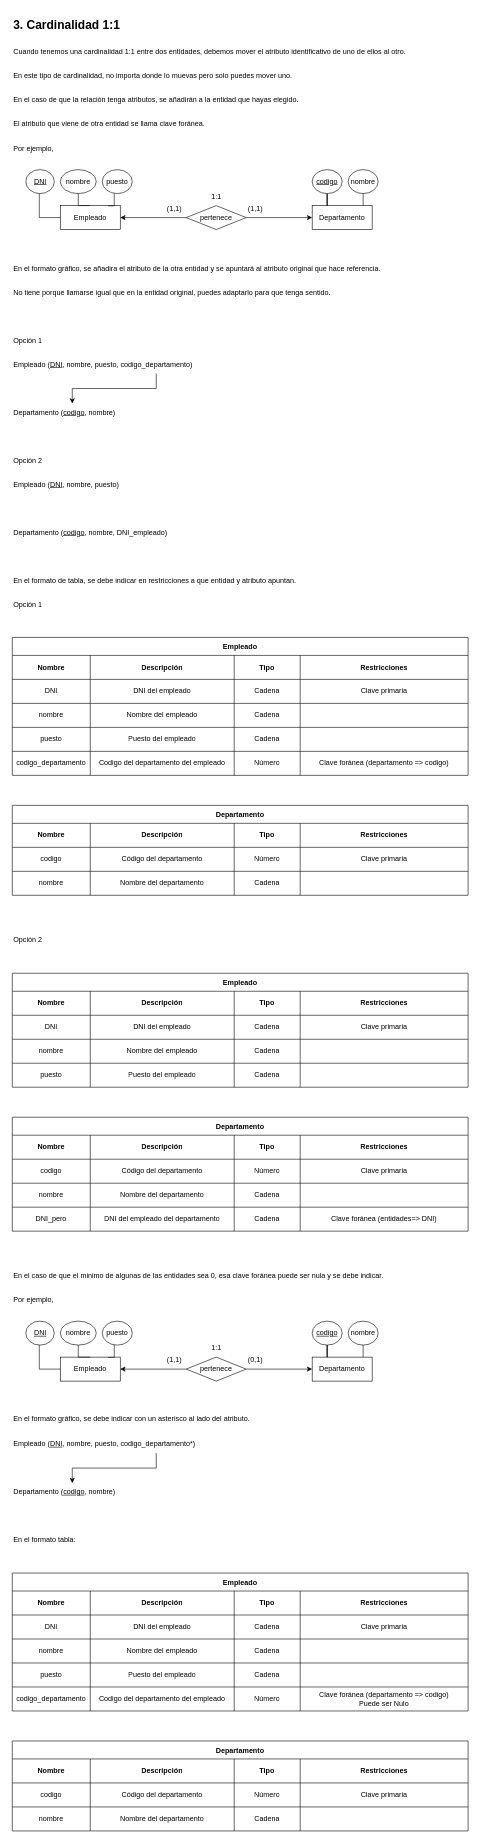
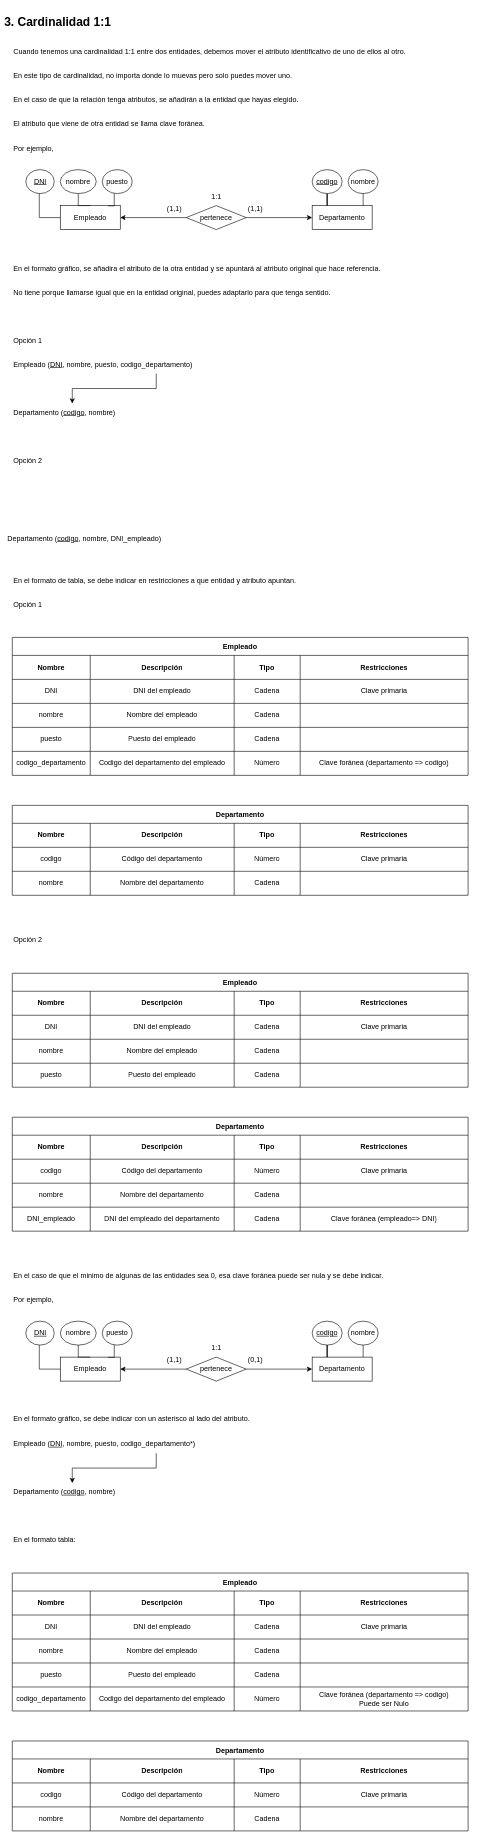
node "3. Cardinalidad 1:1": moved (69, 24) -> (60, 21)
node "Empleado (DNI, nombre, puesto)": removed
node "Departamento (codigo, nombre, DNI_empleado)": moved (96, 533) -> (90, 539)
node "DNI_pero": label "DNI_pero" -> "DNI_empleado"
node "Clave foránea (entidades=> DNI)": label "Clave foránea (entidades=> DNI)" -> "Clave foránea (empleado=> DNI)"
